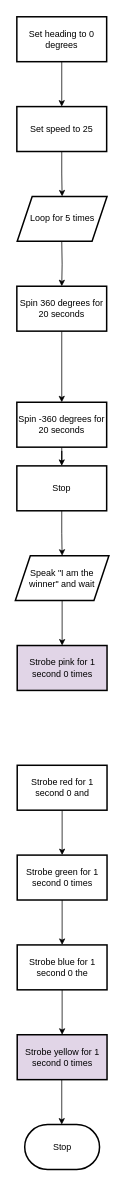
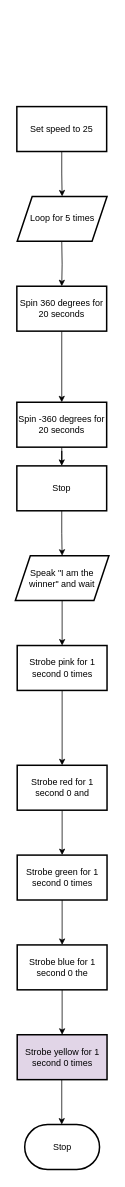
node "Set heading to 0 degrees": removed
edge "Set heading to 0 degrees" -> "Set speed to 25": removed
node "Strobe pink for 1 second 0 times": fillcolor #e1d5e7 -> #ffffff
edge "Strobe pink for 1 second 0 times" -> "Strobe red for 1 second 0 and": added
